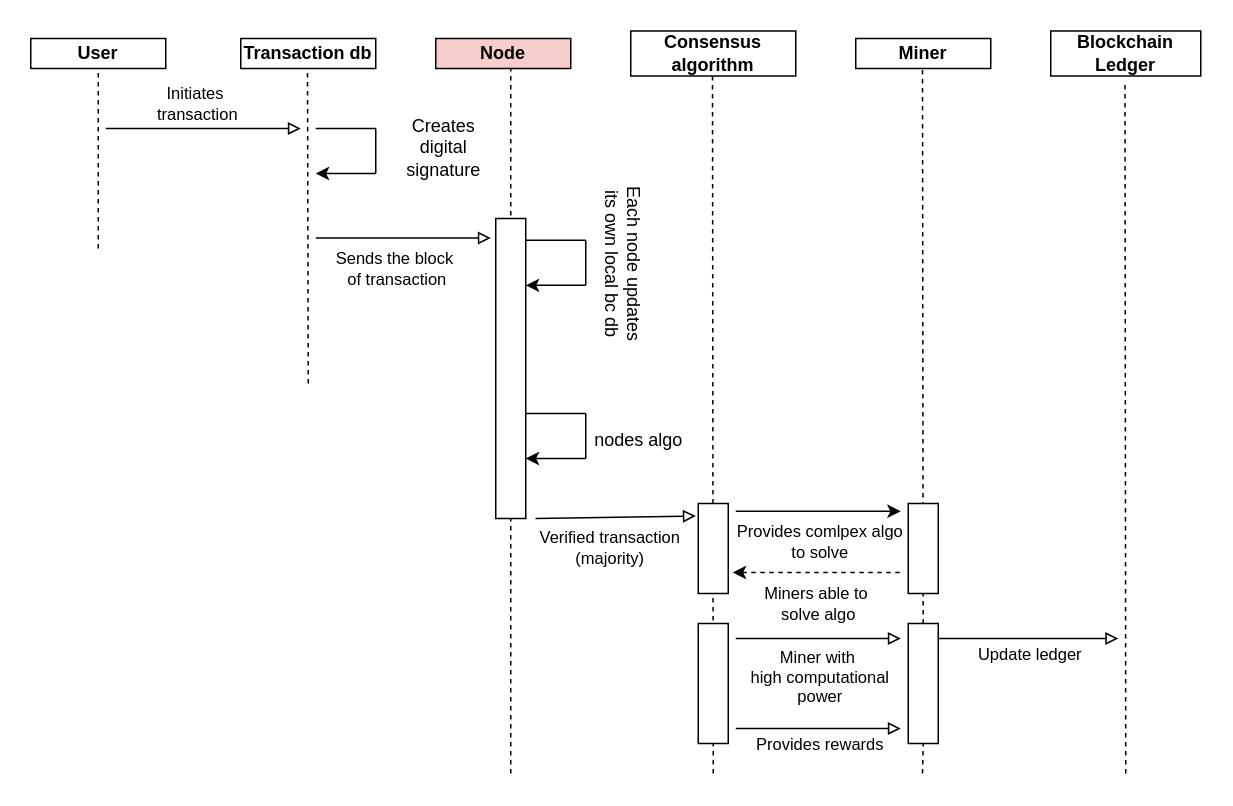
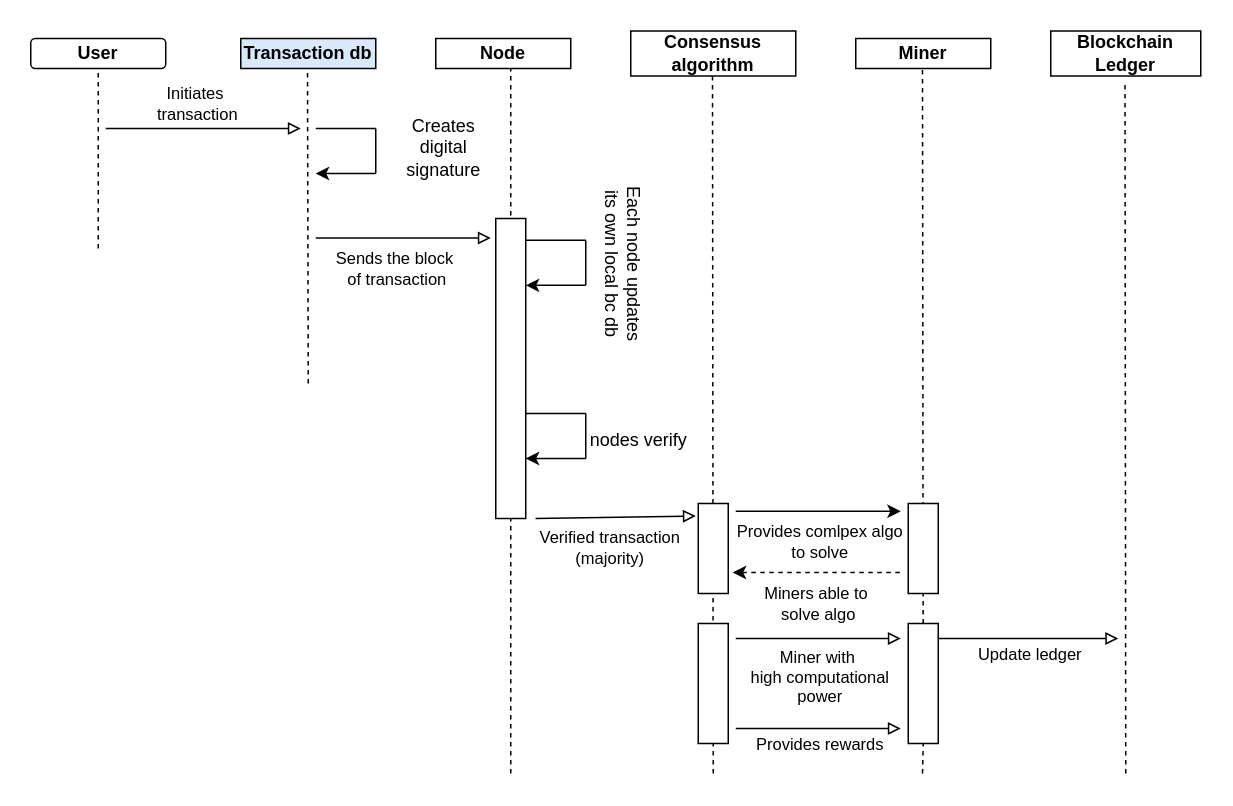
node "User": shape rectangle -> rounded rectangle
node "Transaction db": fillcolor #ffffff -> #dae8fc
node "Node": fillcolor #f8cecc -> #ffffff
node "nodes algo": label "nodes algo" -> "nodes verify"
